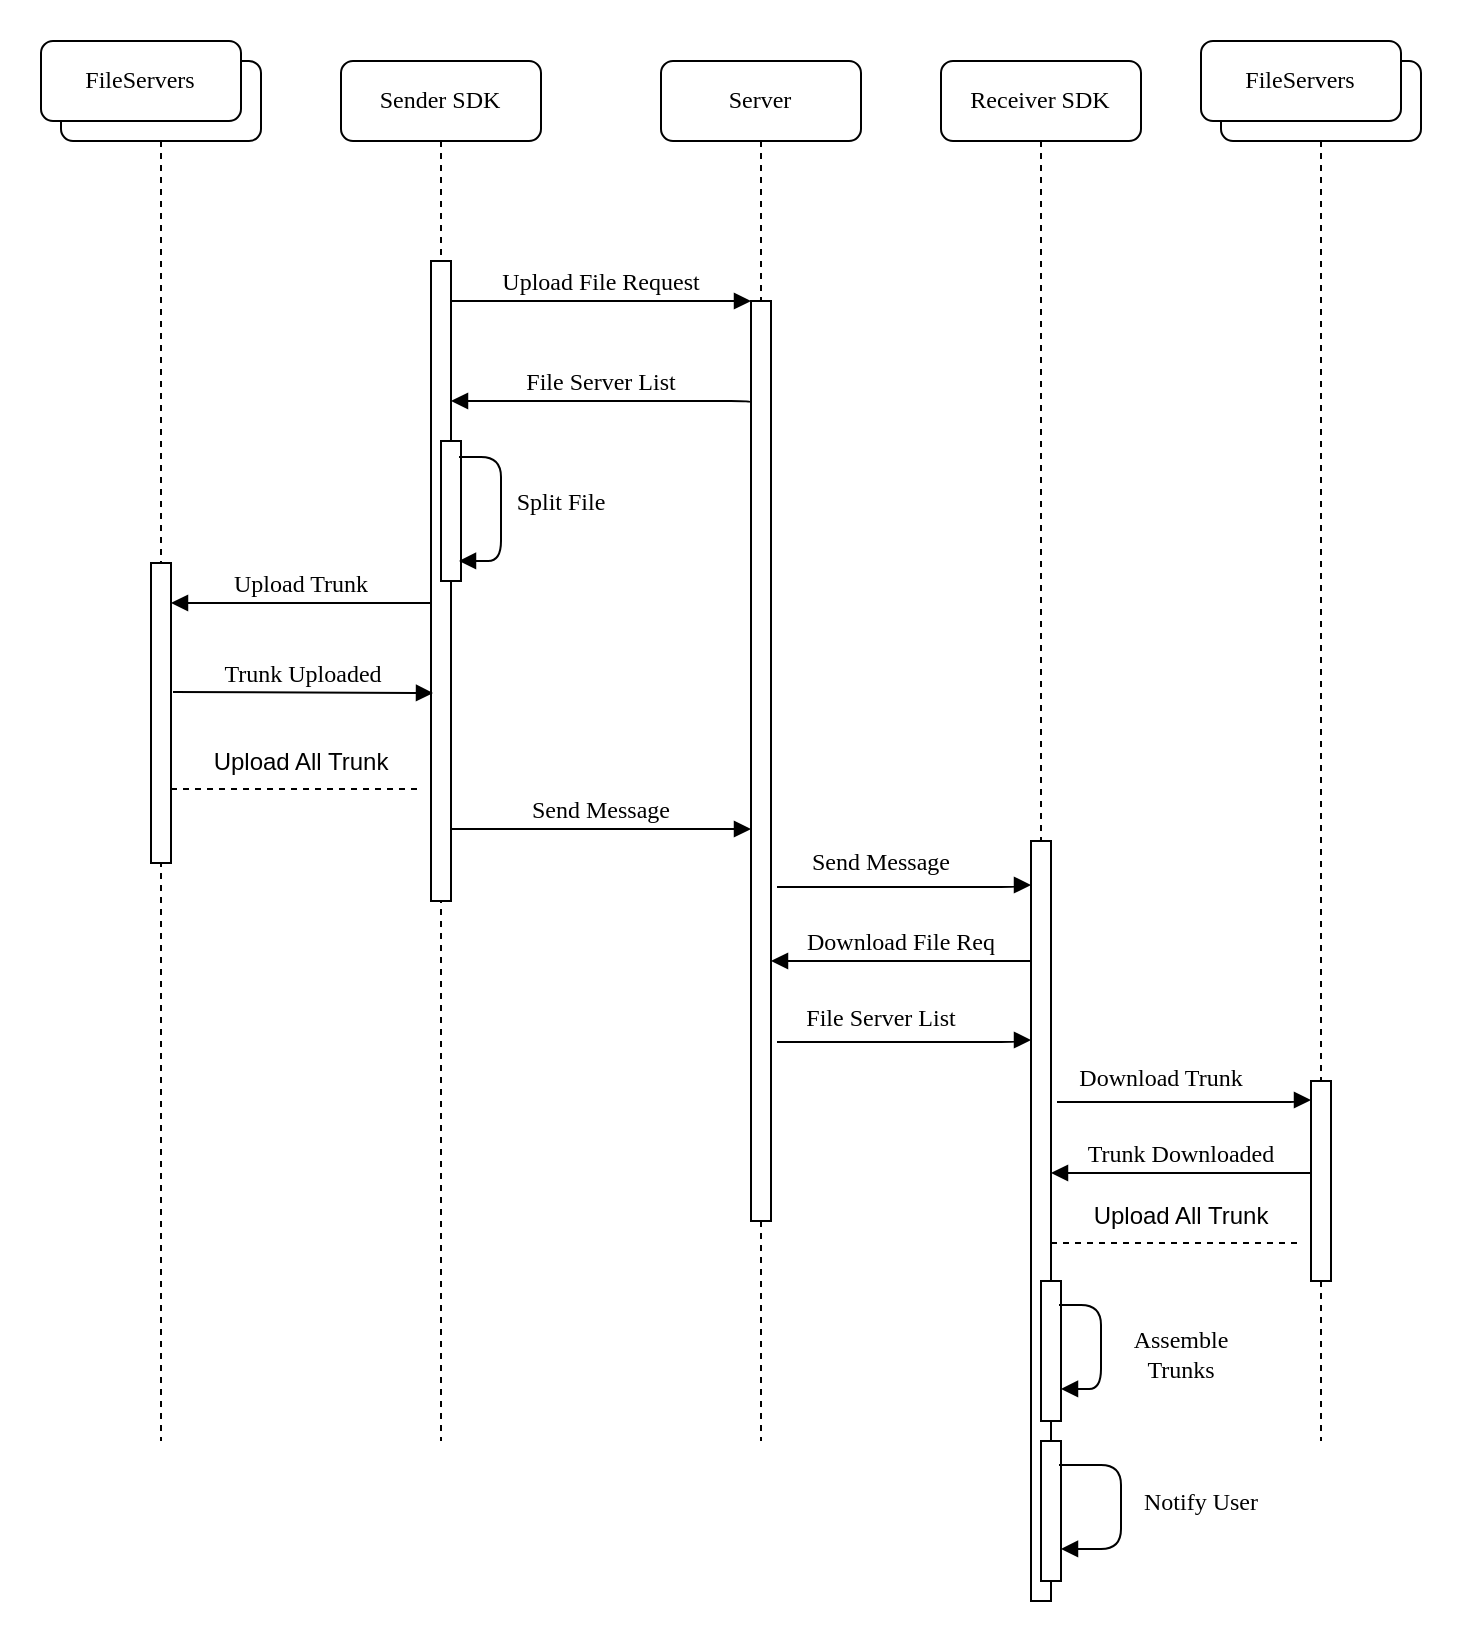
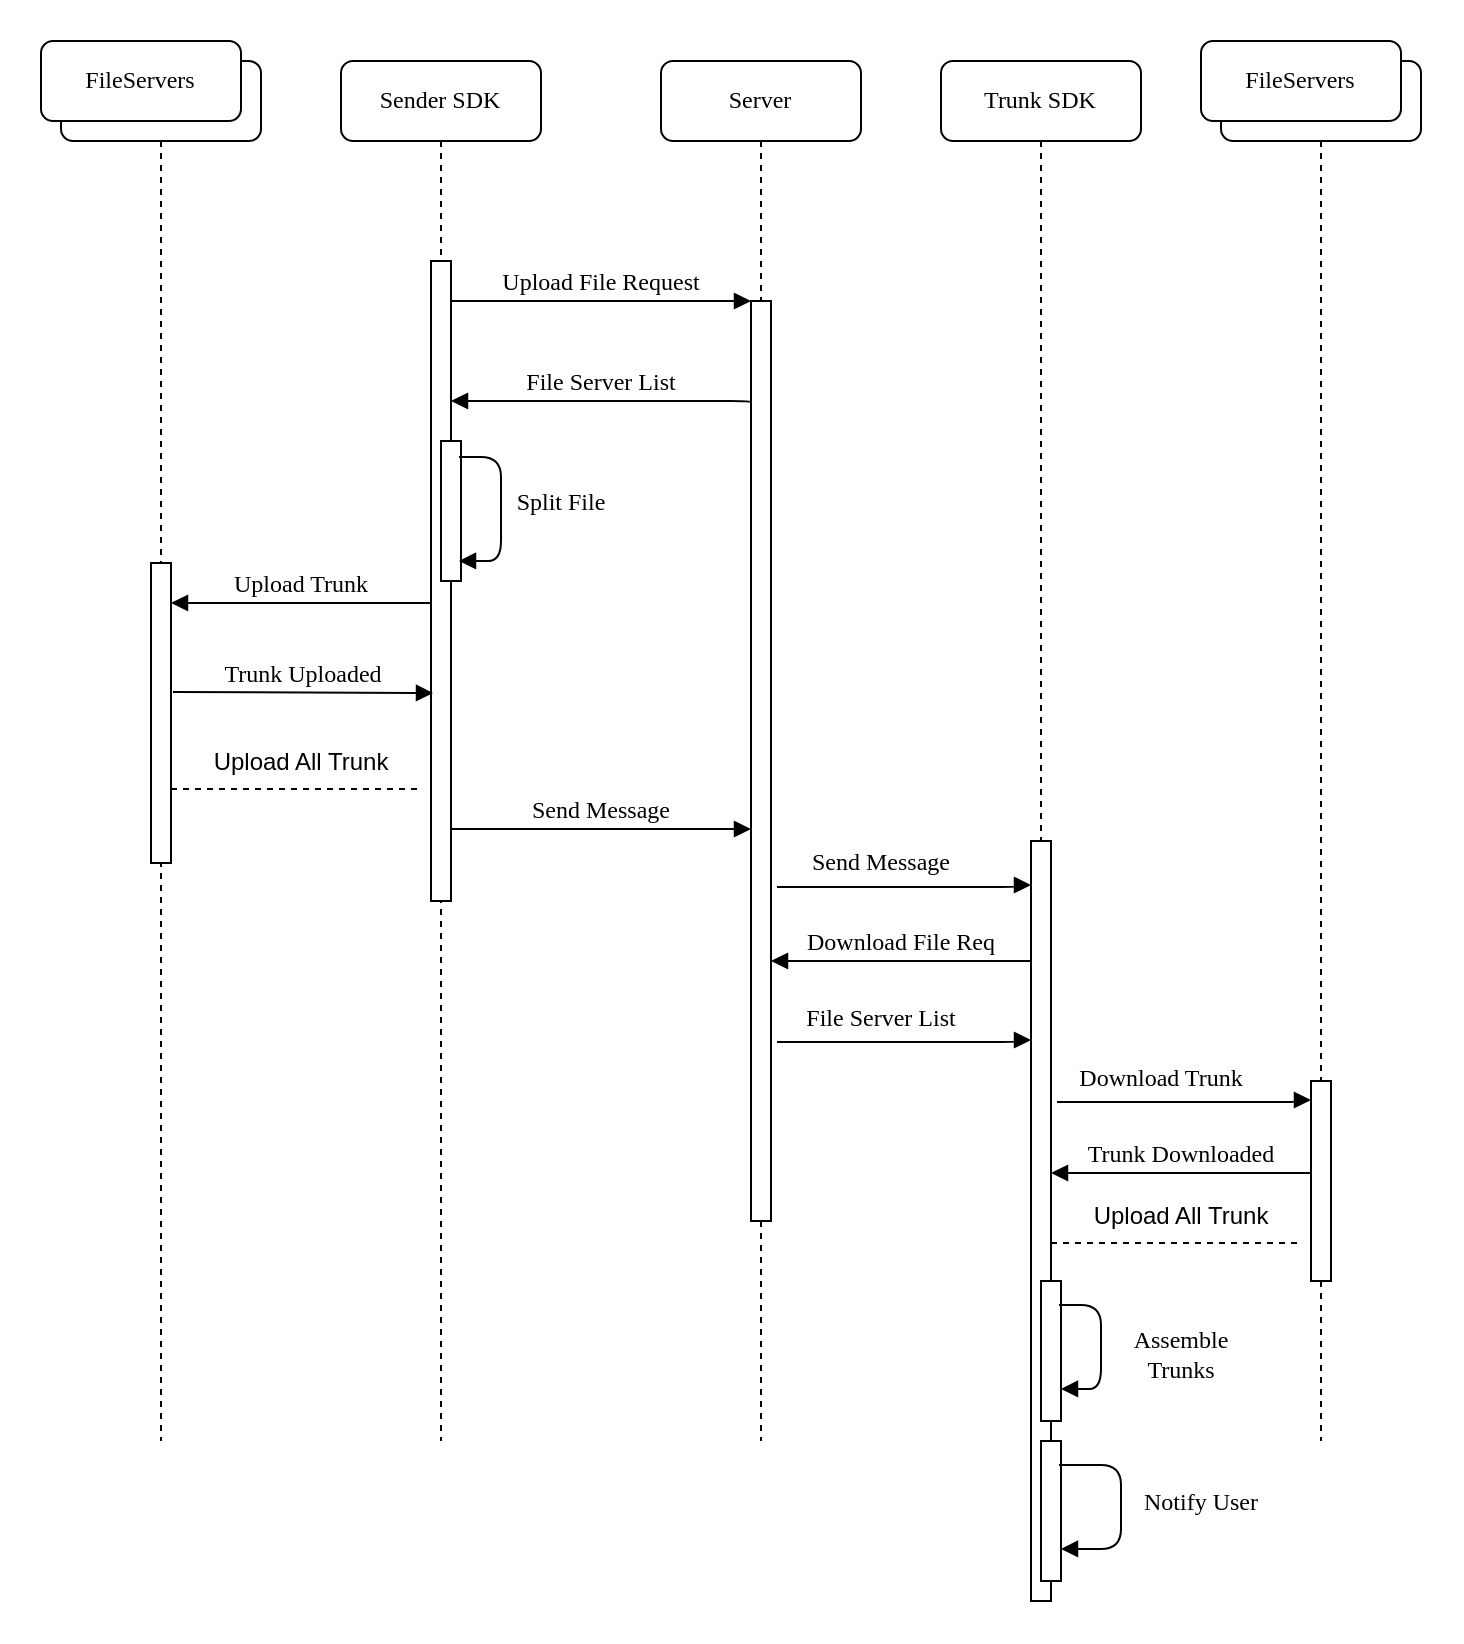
node "Receiver SDK": label "Receiver SDK" -> "Trunk SDK"
